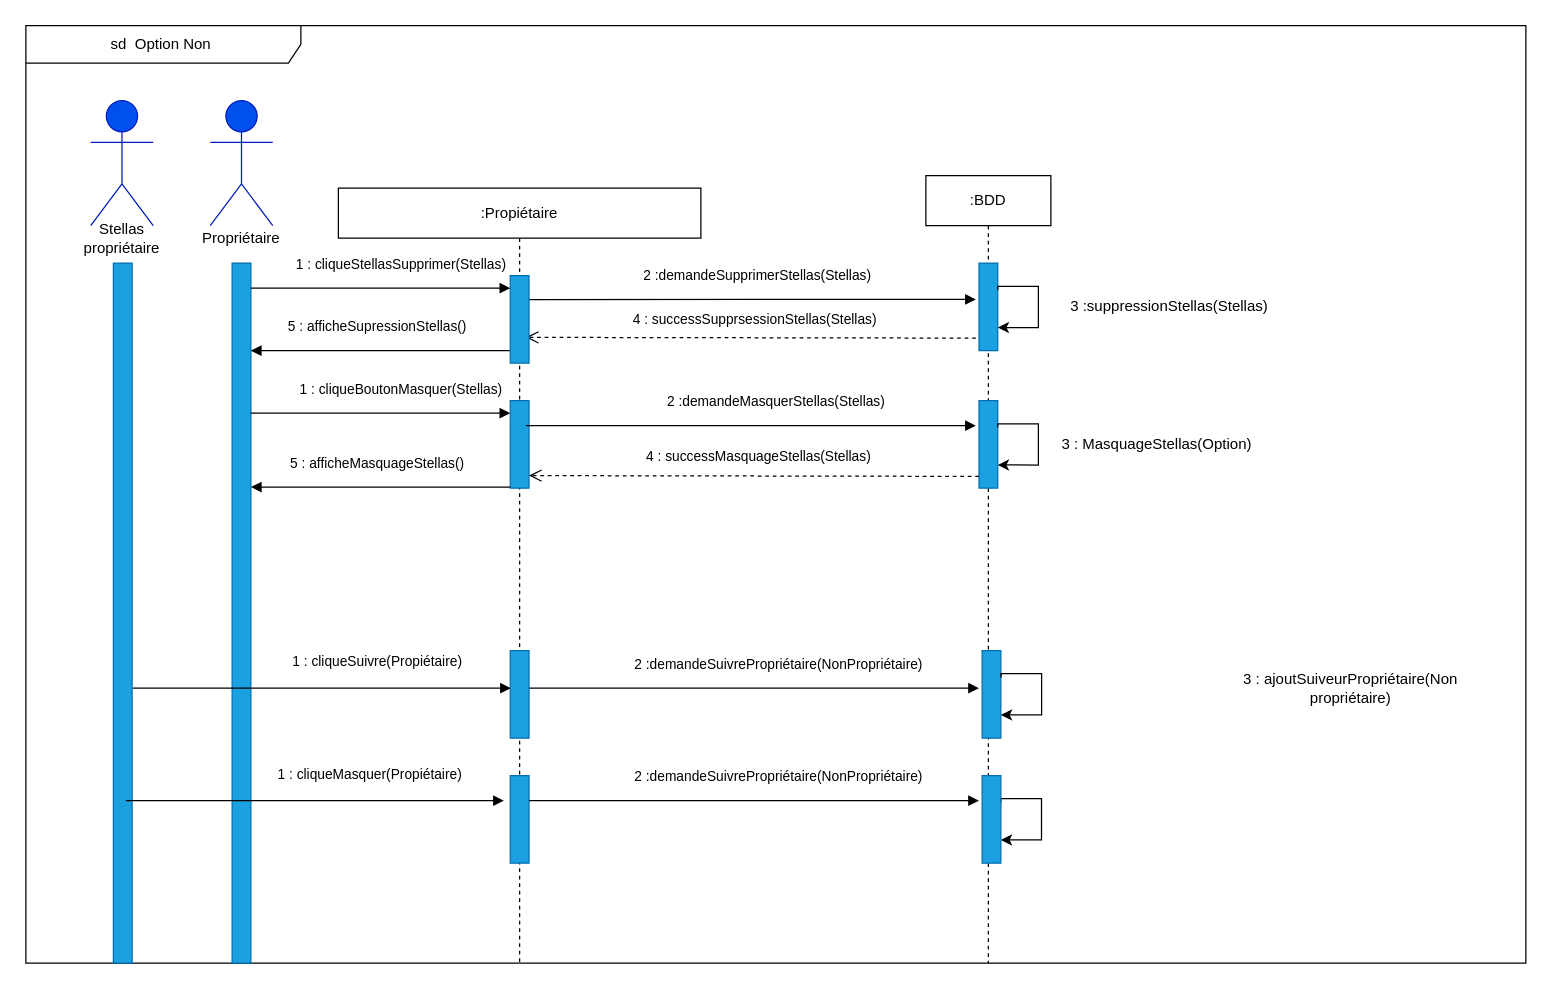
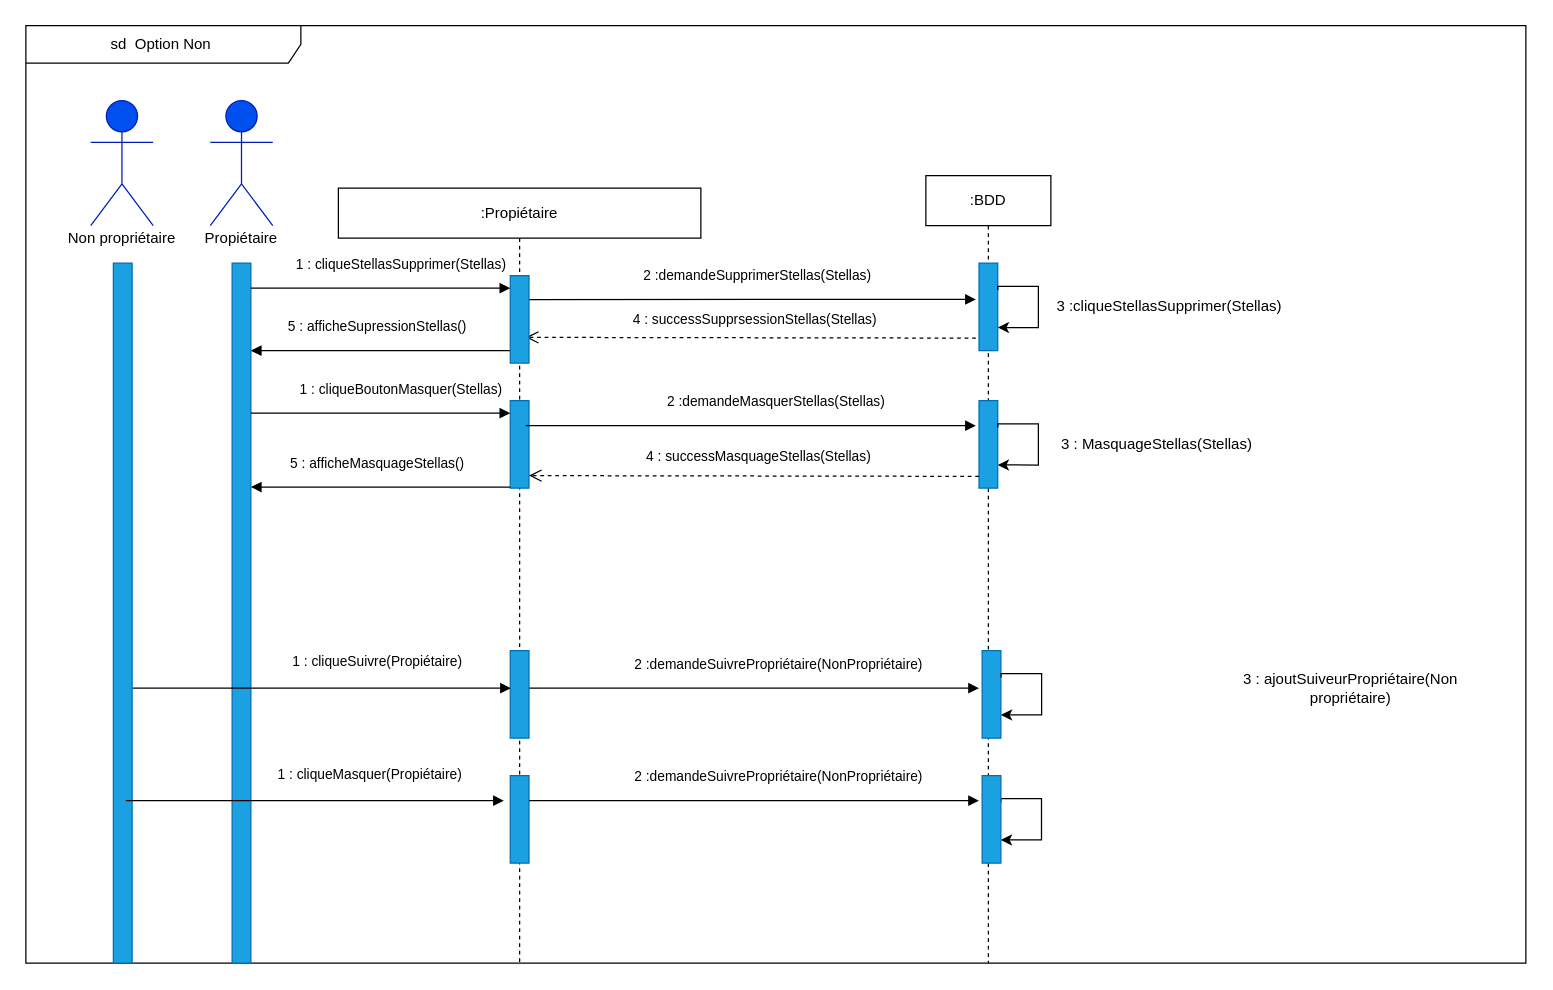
node "Stellas propriétaire": label "Stellas propriétaire" -> "Non propriétaire"
node "Propriétaire": label "Propriétaire" -> "Propiétaire"
node "3 :suppressionStellas(Stellas)": label "3 :suppressionStellas(Stellas)" -> "3 :cliqueStellasSupprimer(Stellas)"
node "3 : MasquageStellas(Option)": label "3 : MasquageStellas(Option)" -> "3 : MasquageStellas(Stellas)"
